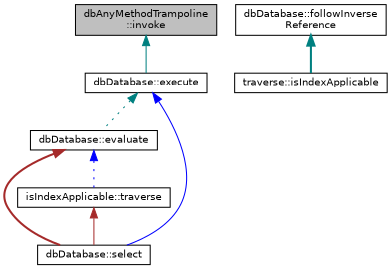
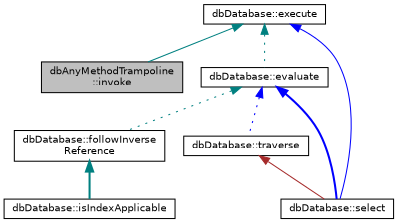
edge "dbDatabase::execute" -> "dbAnyMethodTrampoline ::invoke": reversed
node "traverse::isIndexApplicable": label "traverse::isIndexApplicable" -> "dbDatabase::isIndexApplicable"
edge "dbDatabase::followInverse Reference" -> "dbDatabase::evaluate": added
node "isIndexApplicable::traverse": label "isIndexApplicable::traverse" -> "dbDatabase::traverse"
edge "dbDatabase::select" -> "dbDatabase::evaluate": color brown -> blue
